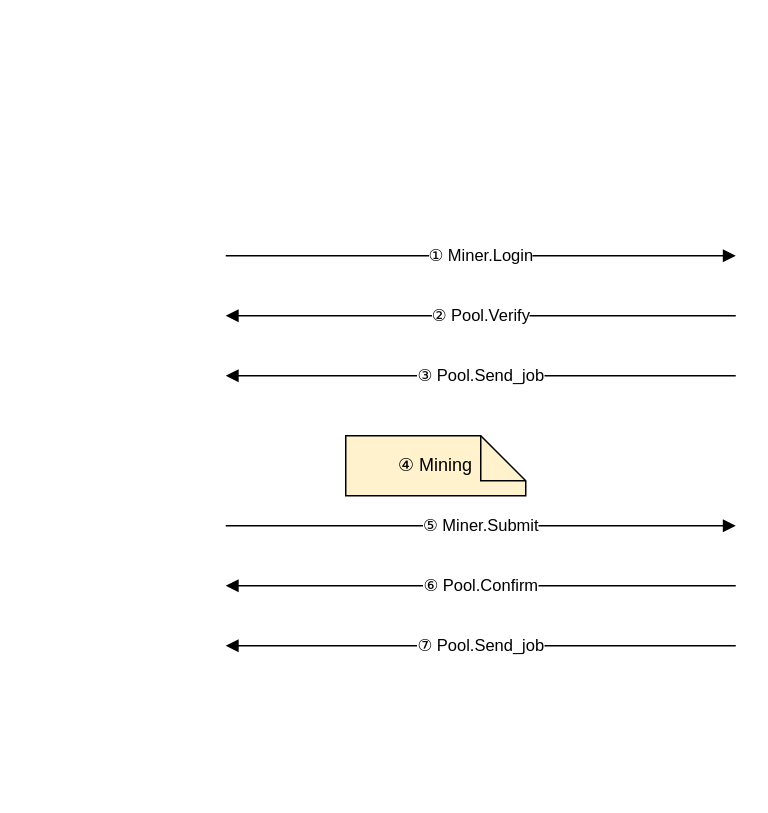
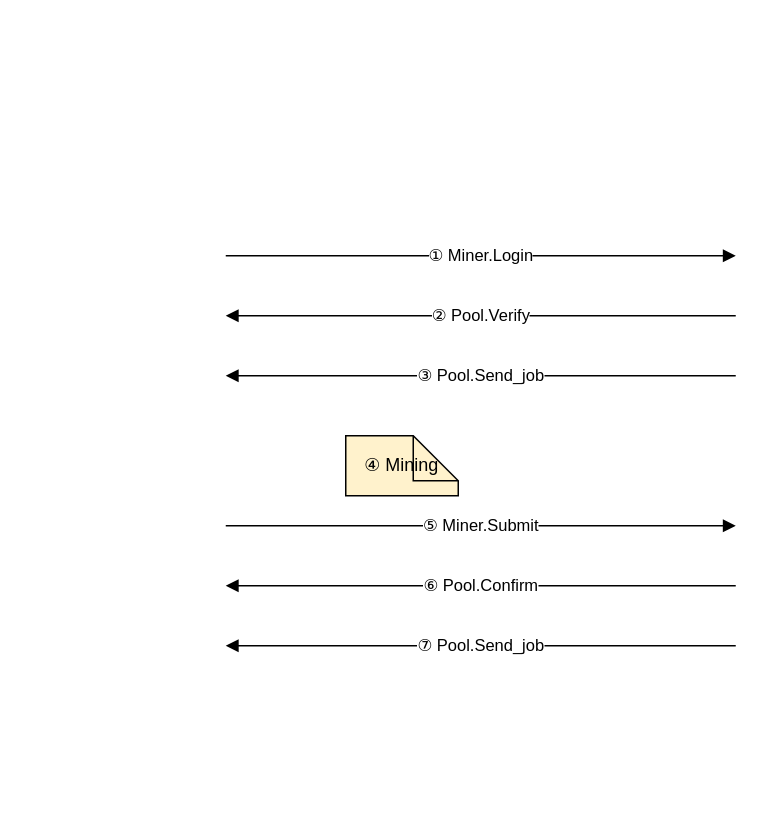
node "④ Mining": size 180x60 -> 113x60
